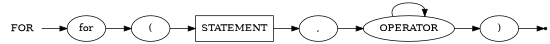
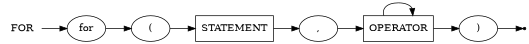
node "OPERATOR": shape ellipse -> box
